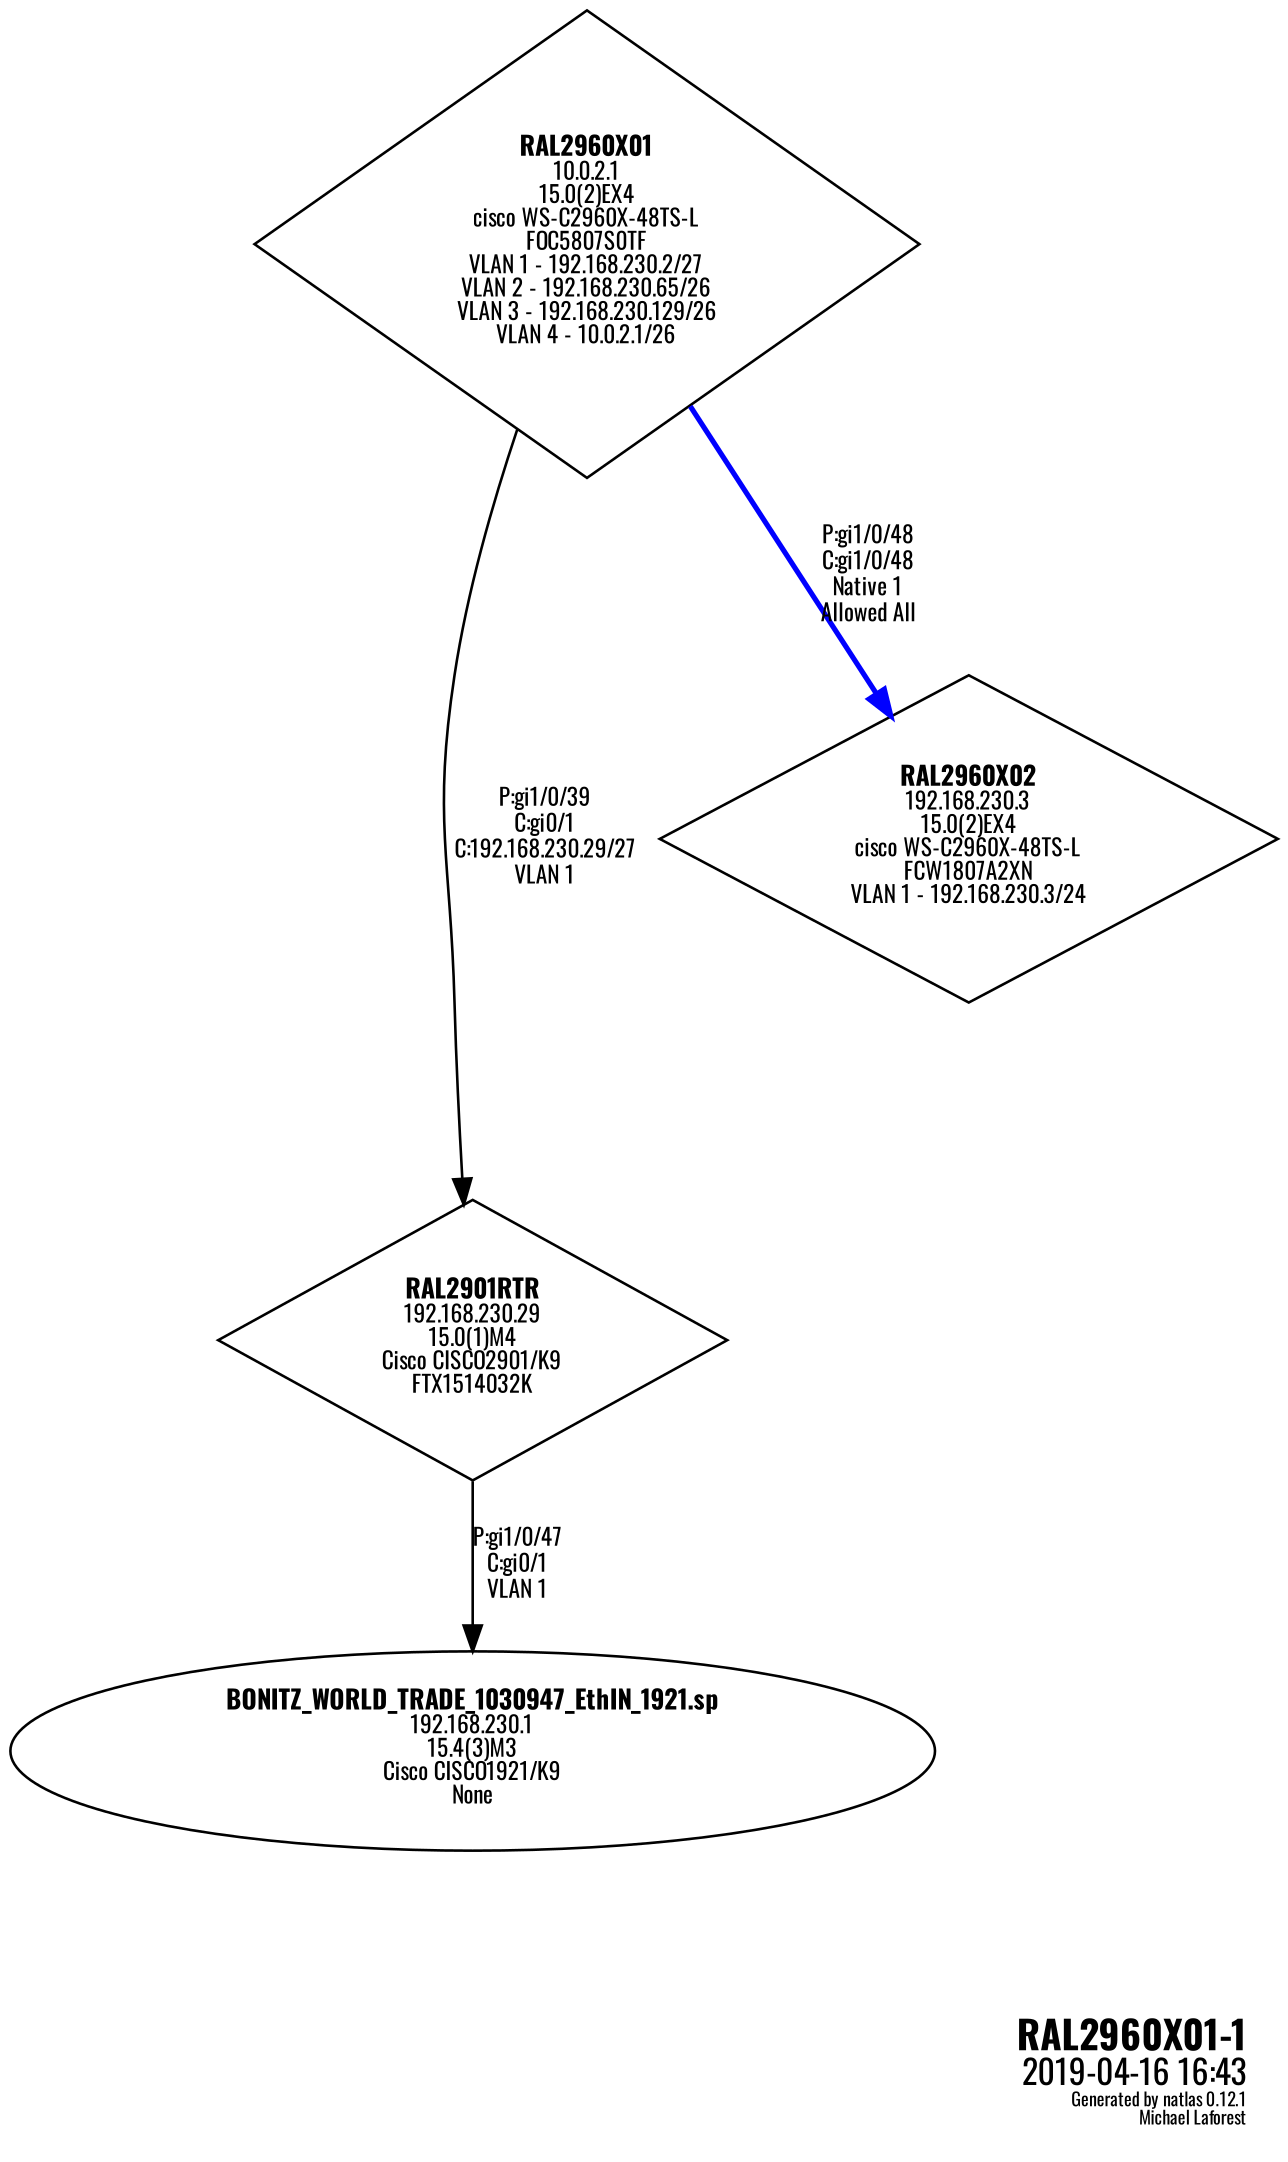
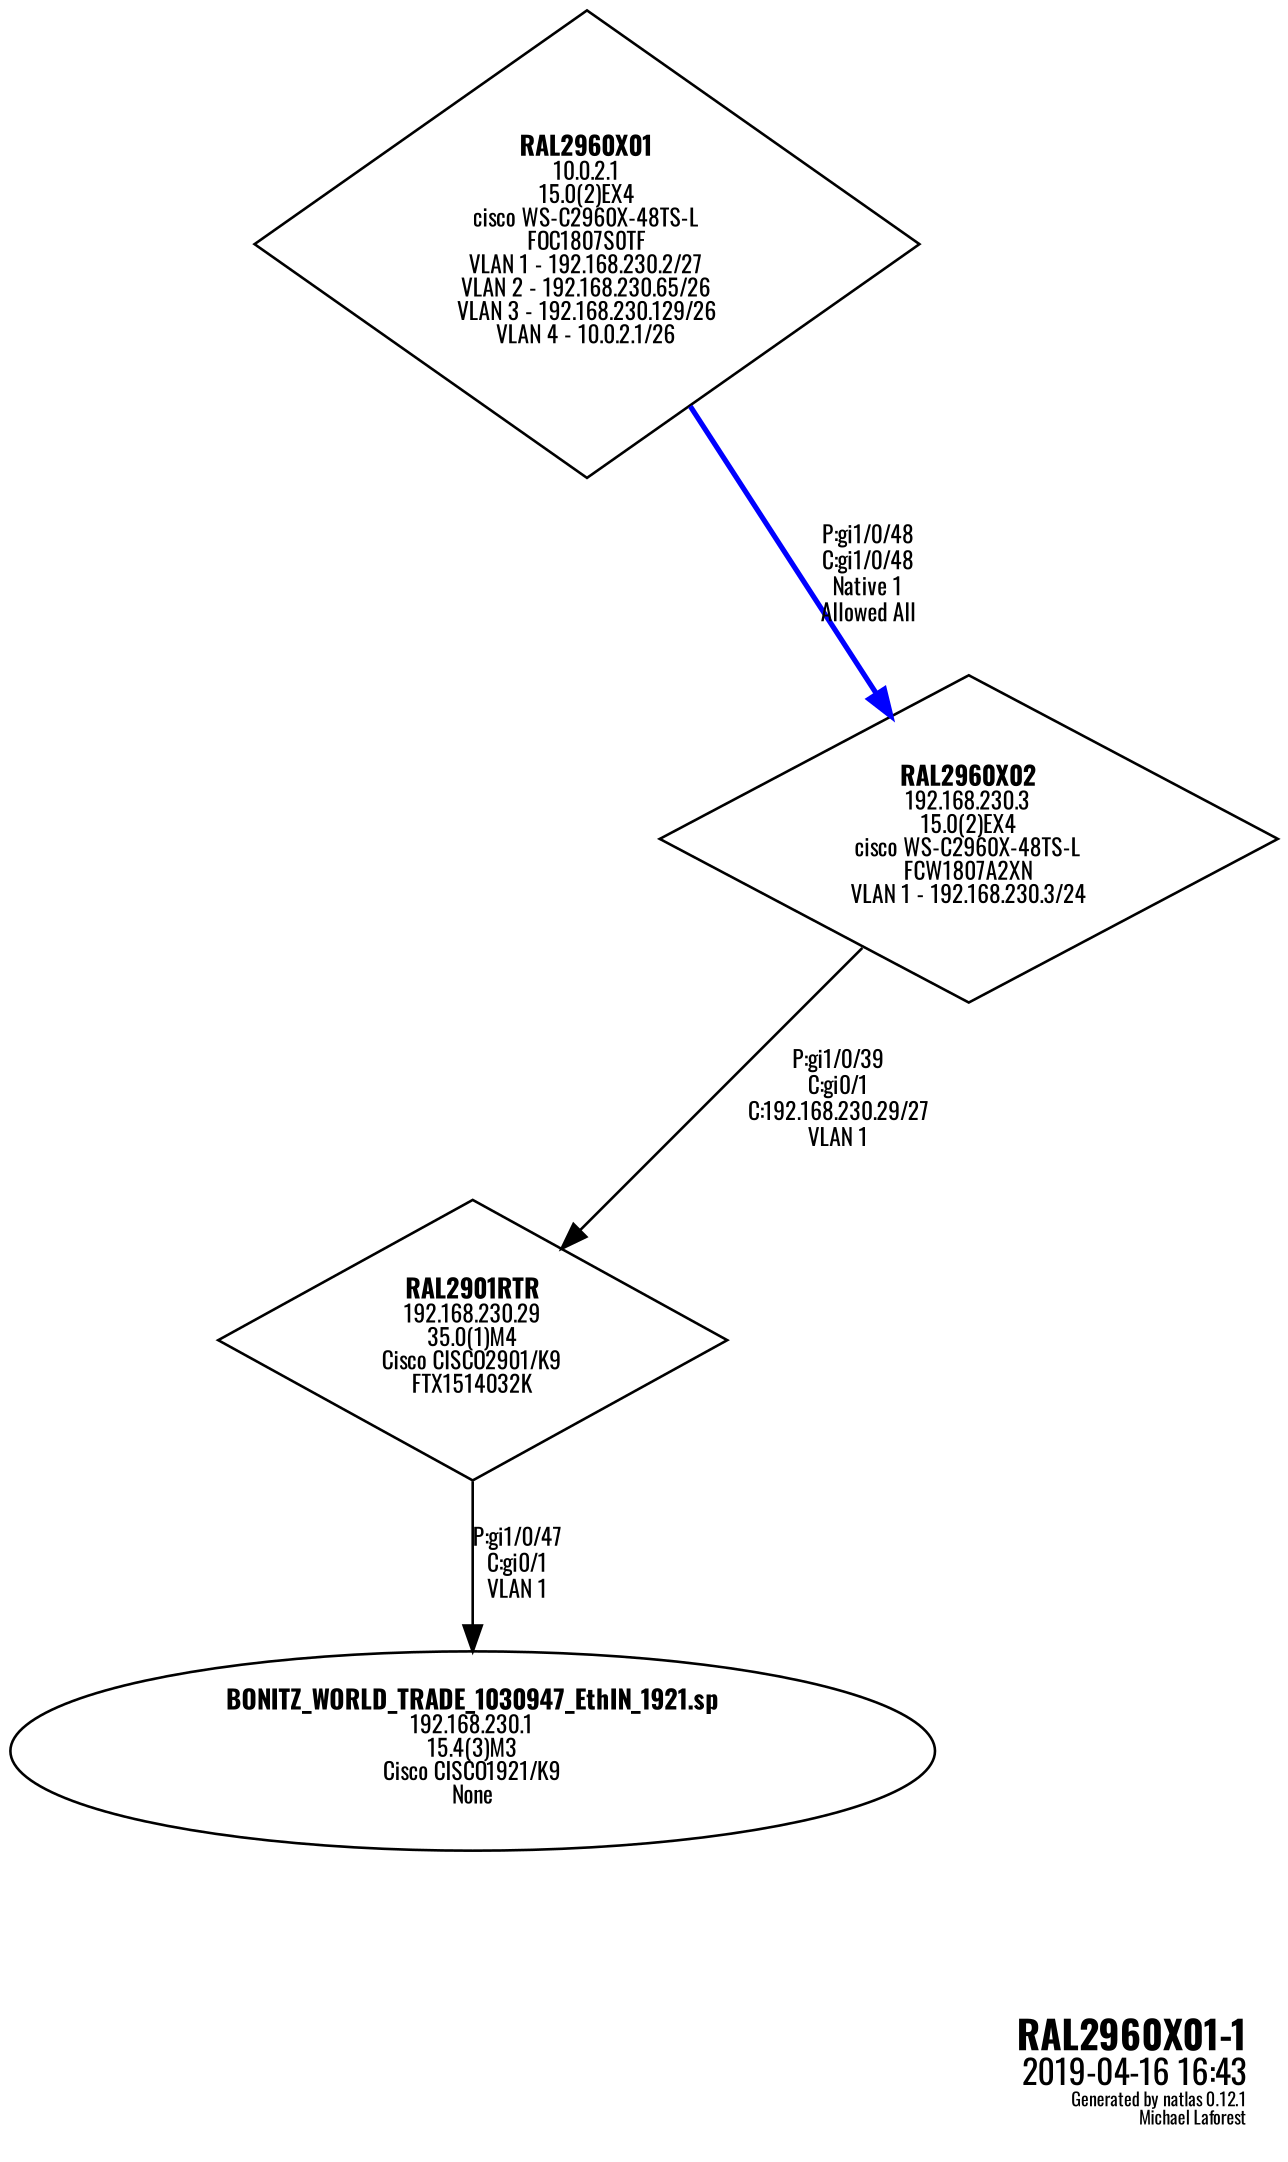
node "RAL2960X01": text "FOC5807S0TF" -> "FOC1807S0TF"
edge "RAL2960X01" -- "RAL2901RTR": now "RAL2960X02" -- "RAL2901RTR"
node "RAL2901RTR": text "15.0(1)M4" -> "35.0(1)M4"
